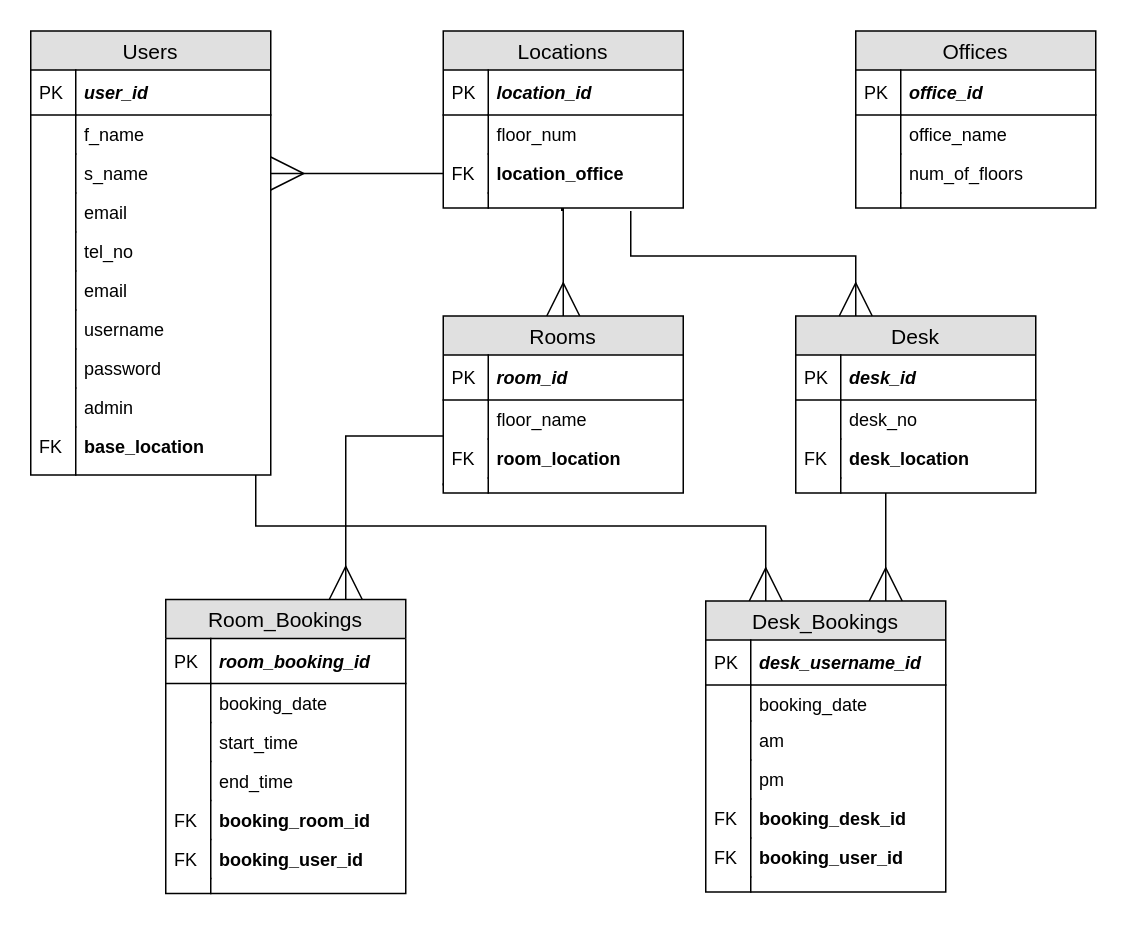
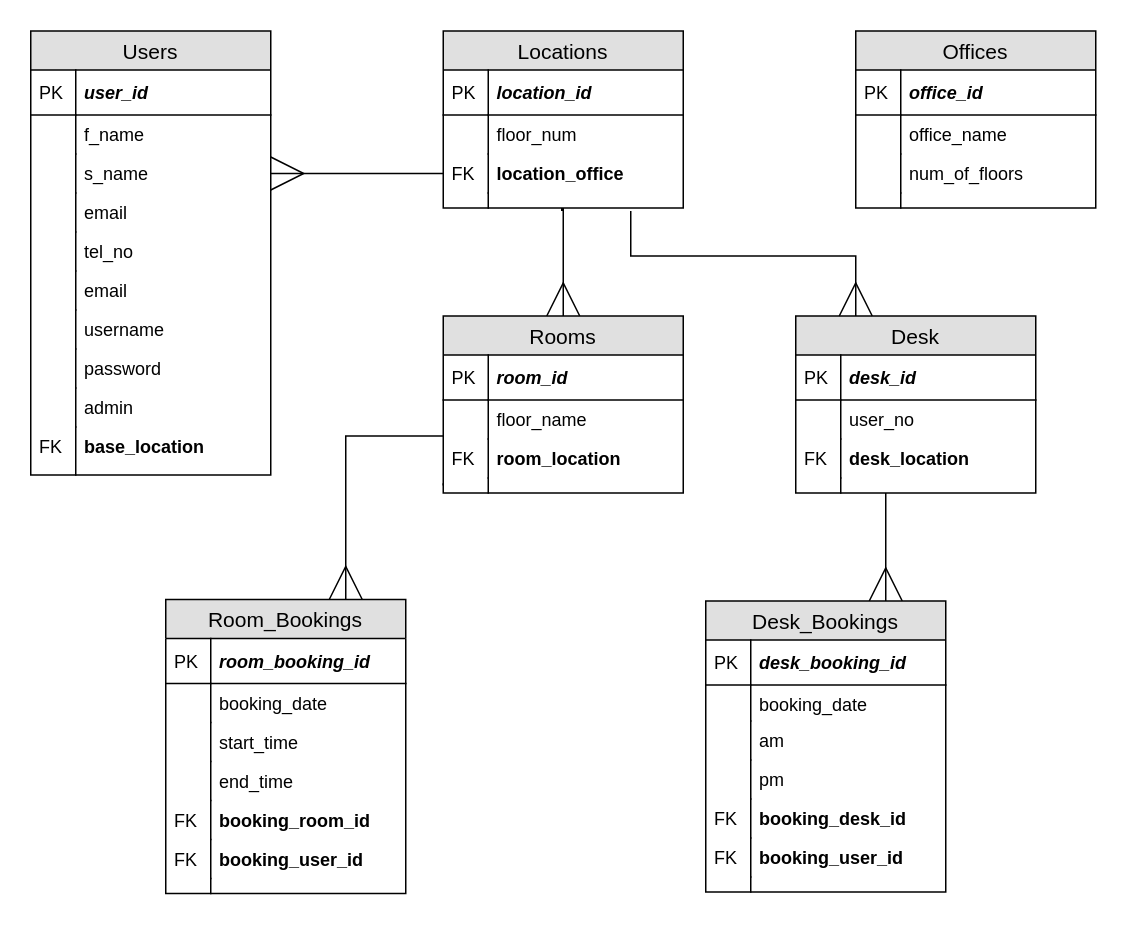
node "desk_no": label "desk_no" -> "user_no"
edge "base_location" -> "Desk_Bookings": removed
node "desk_username_id": label "desk_username_id" -> "desk_booking_id"
